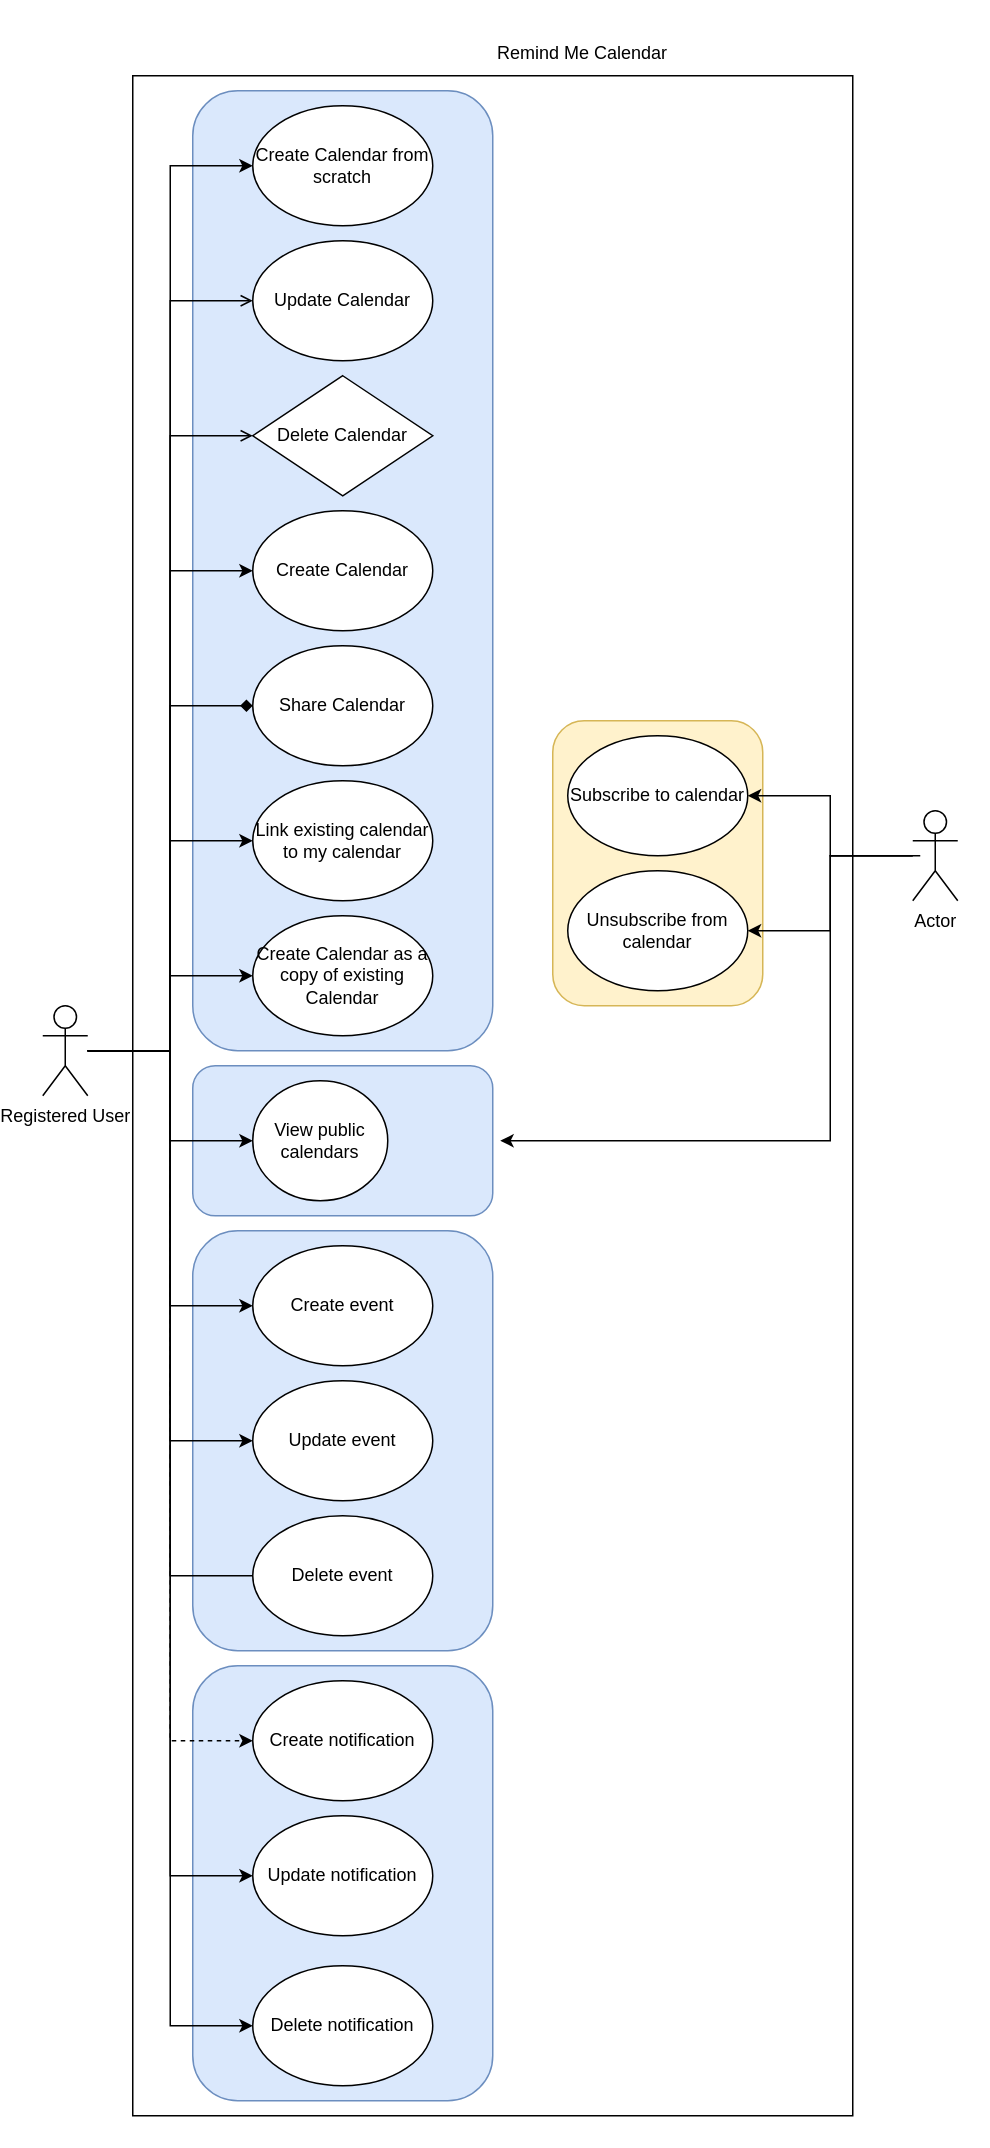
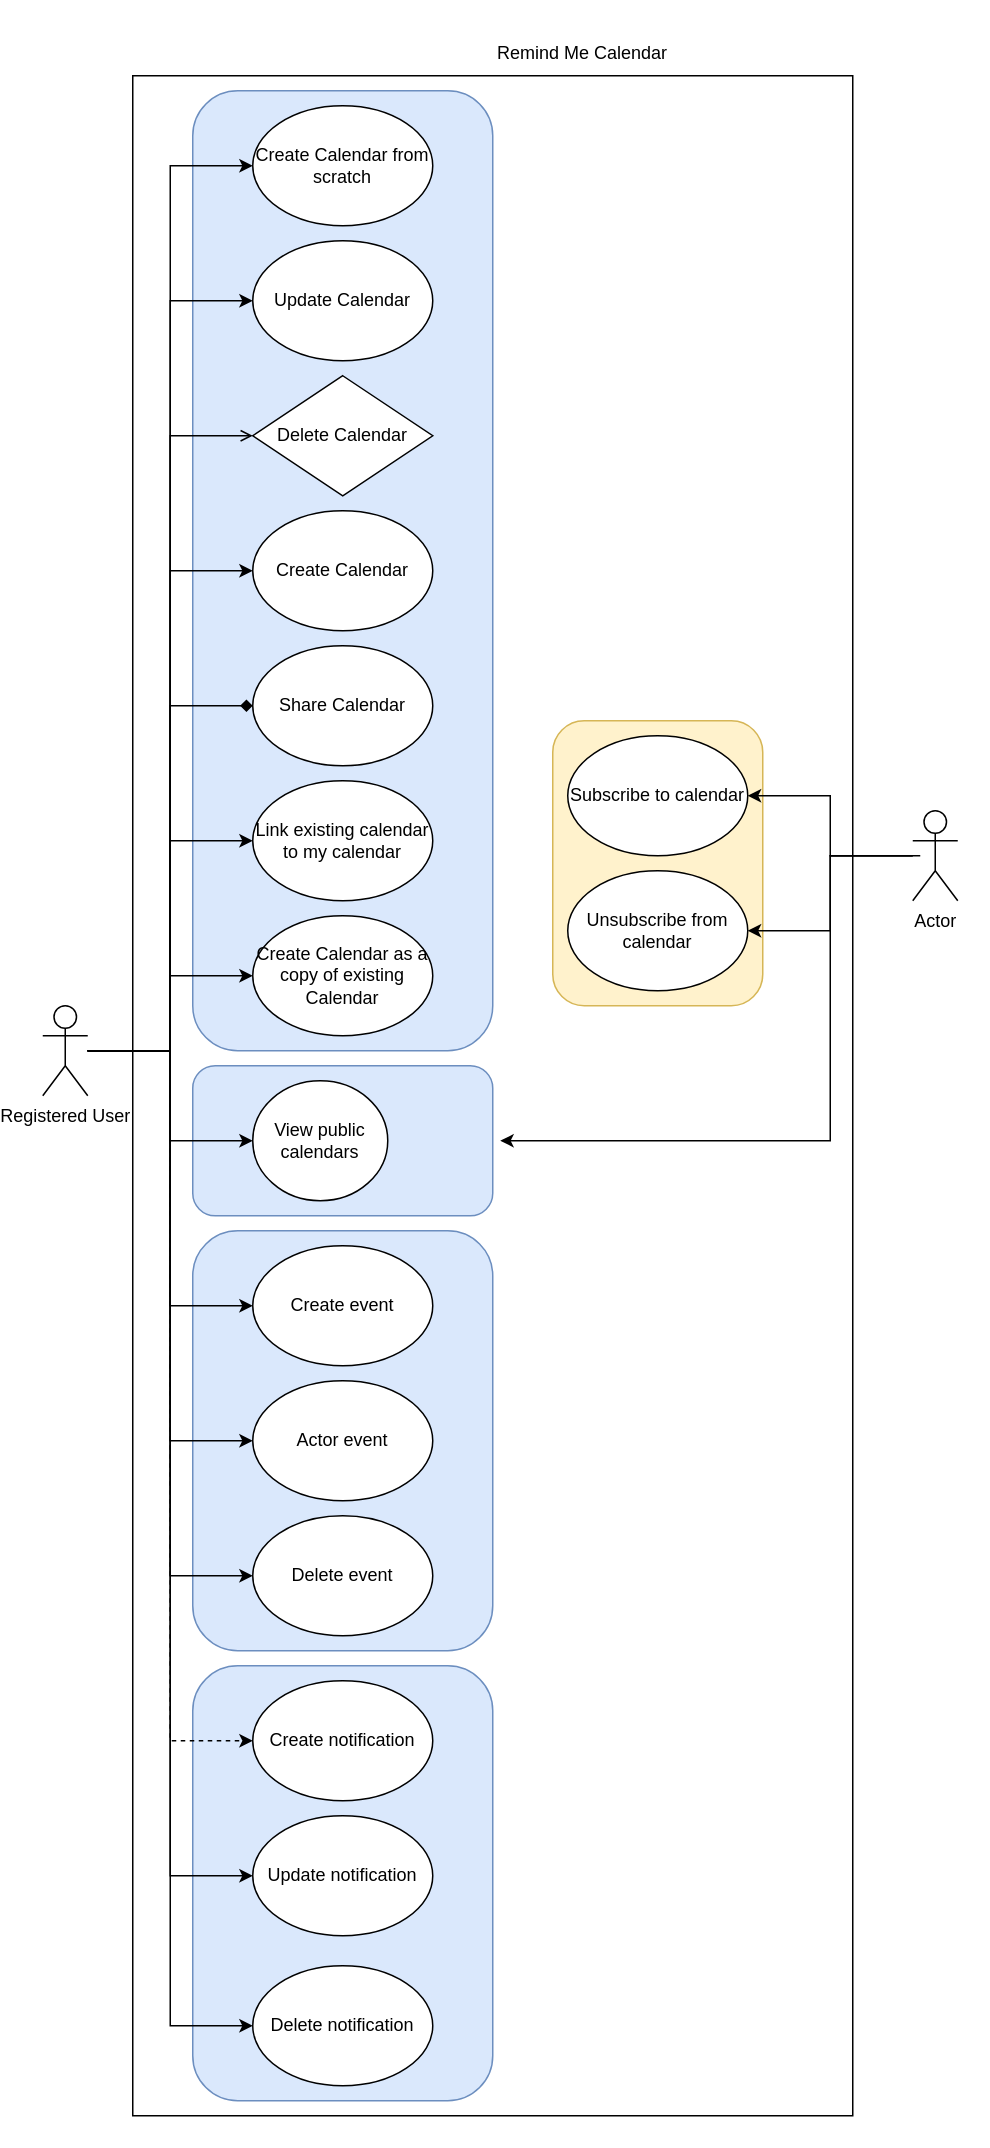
edge "Registered User" -> "Update Calendar": arrowhead open -> classic
node "Update event": label "Update event" -> "Actor event"
edge "Registered User" -- "Delete event": arrowhead none -> classic
